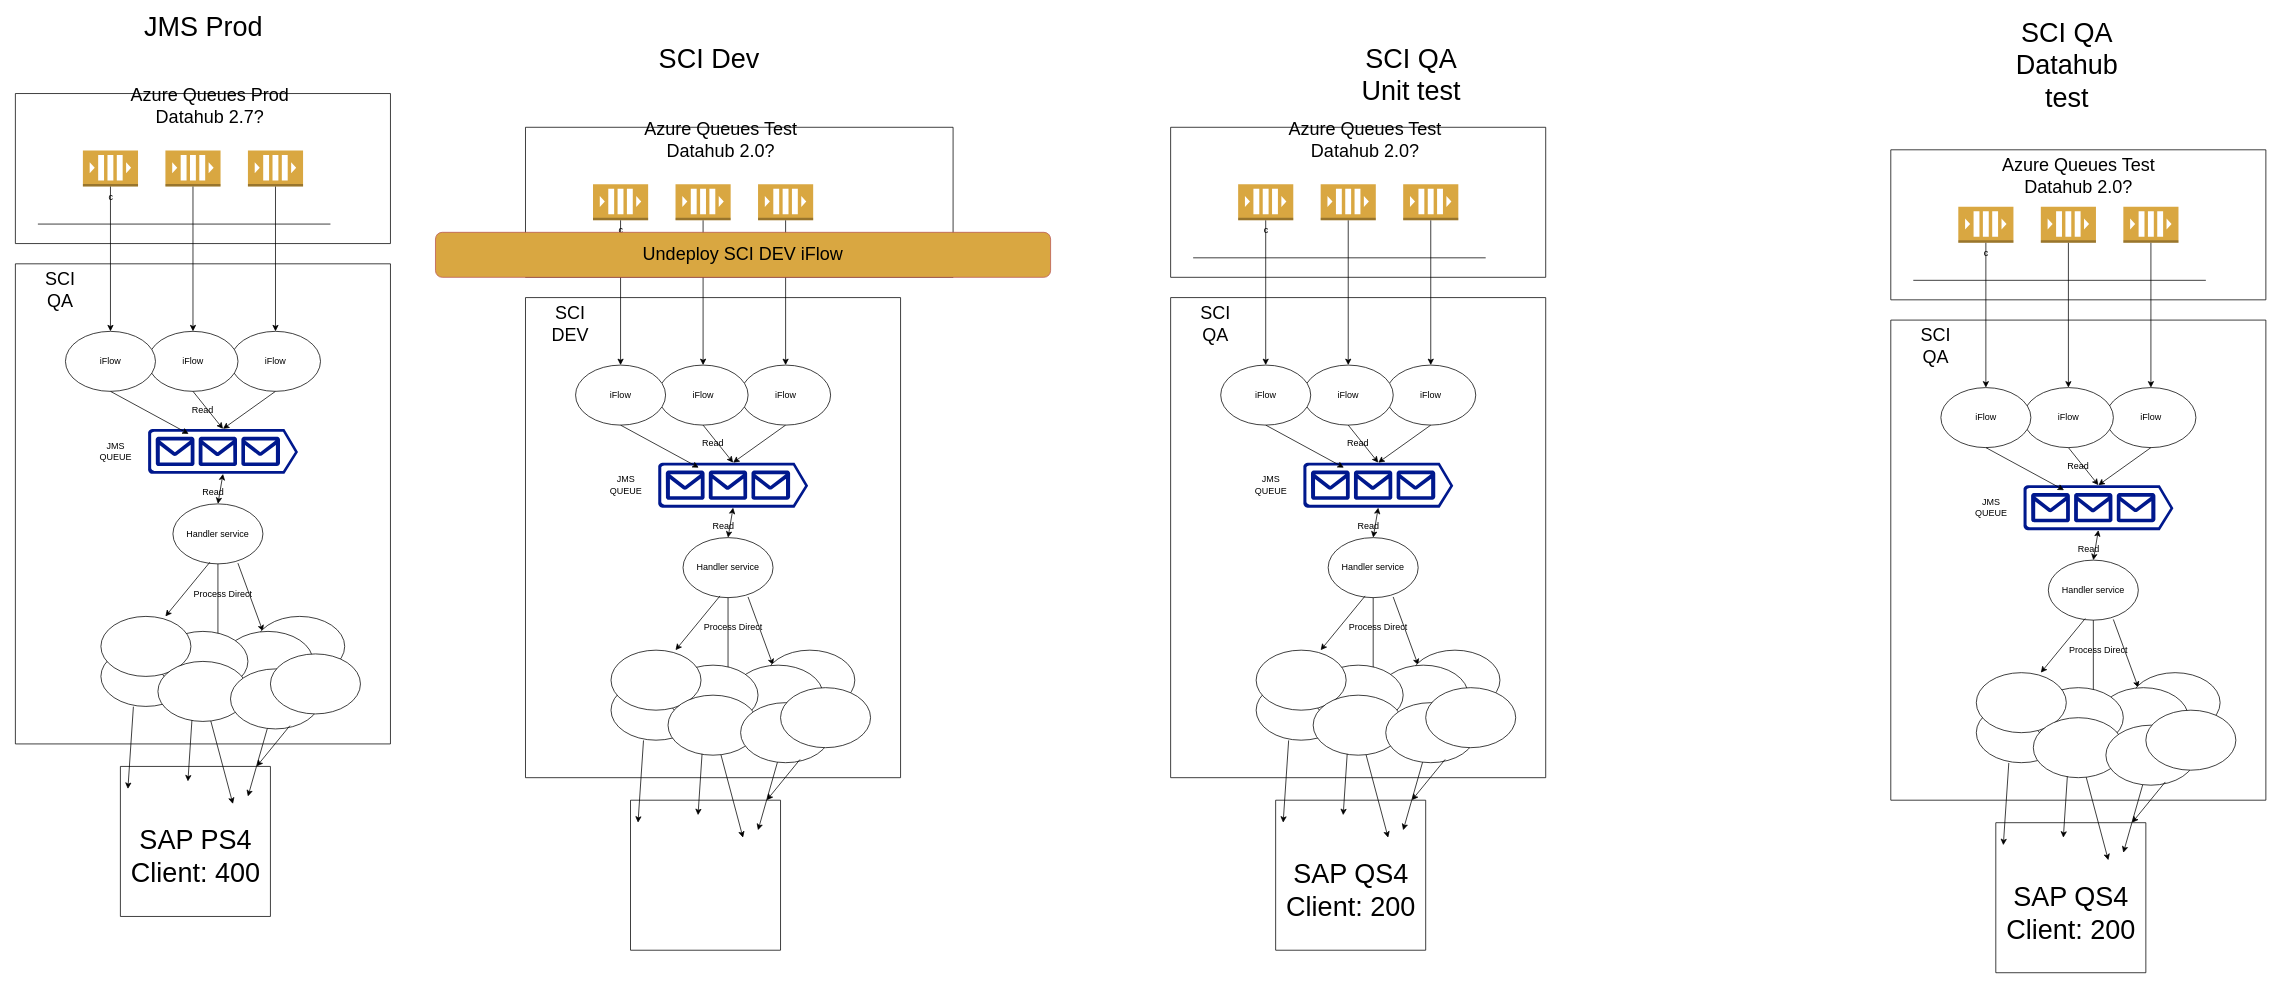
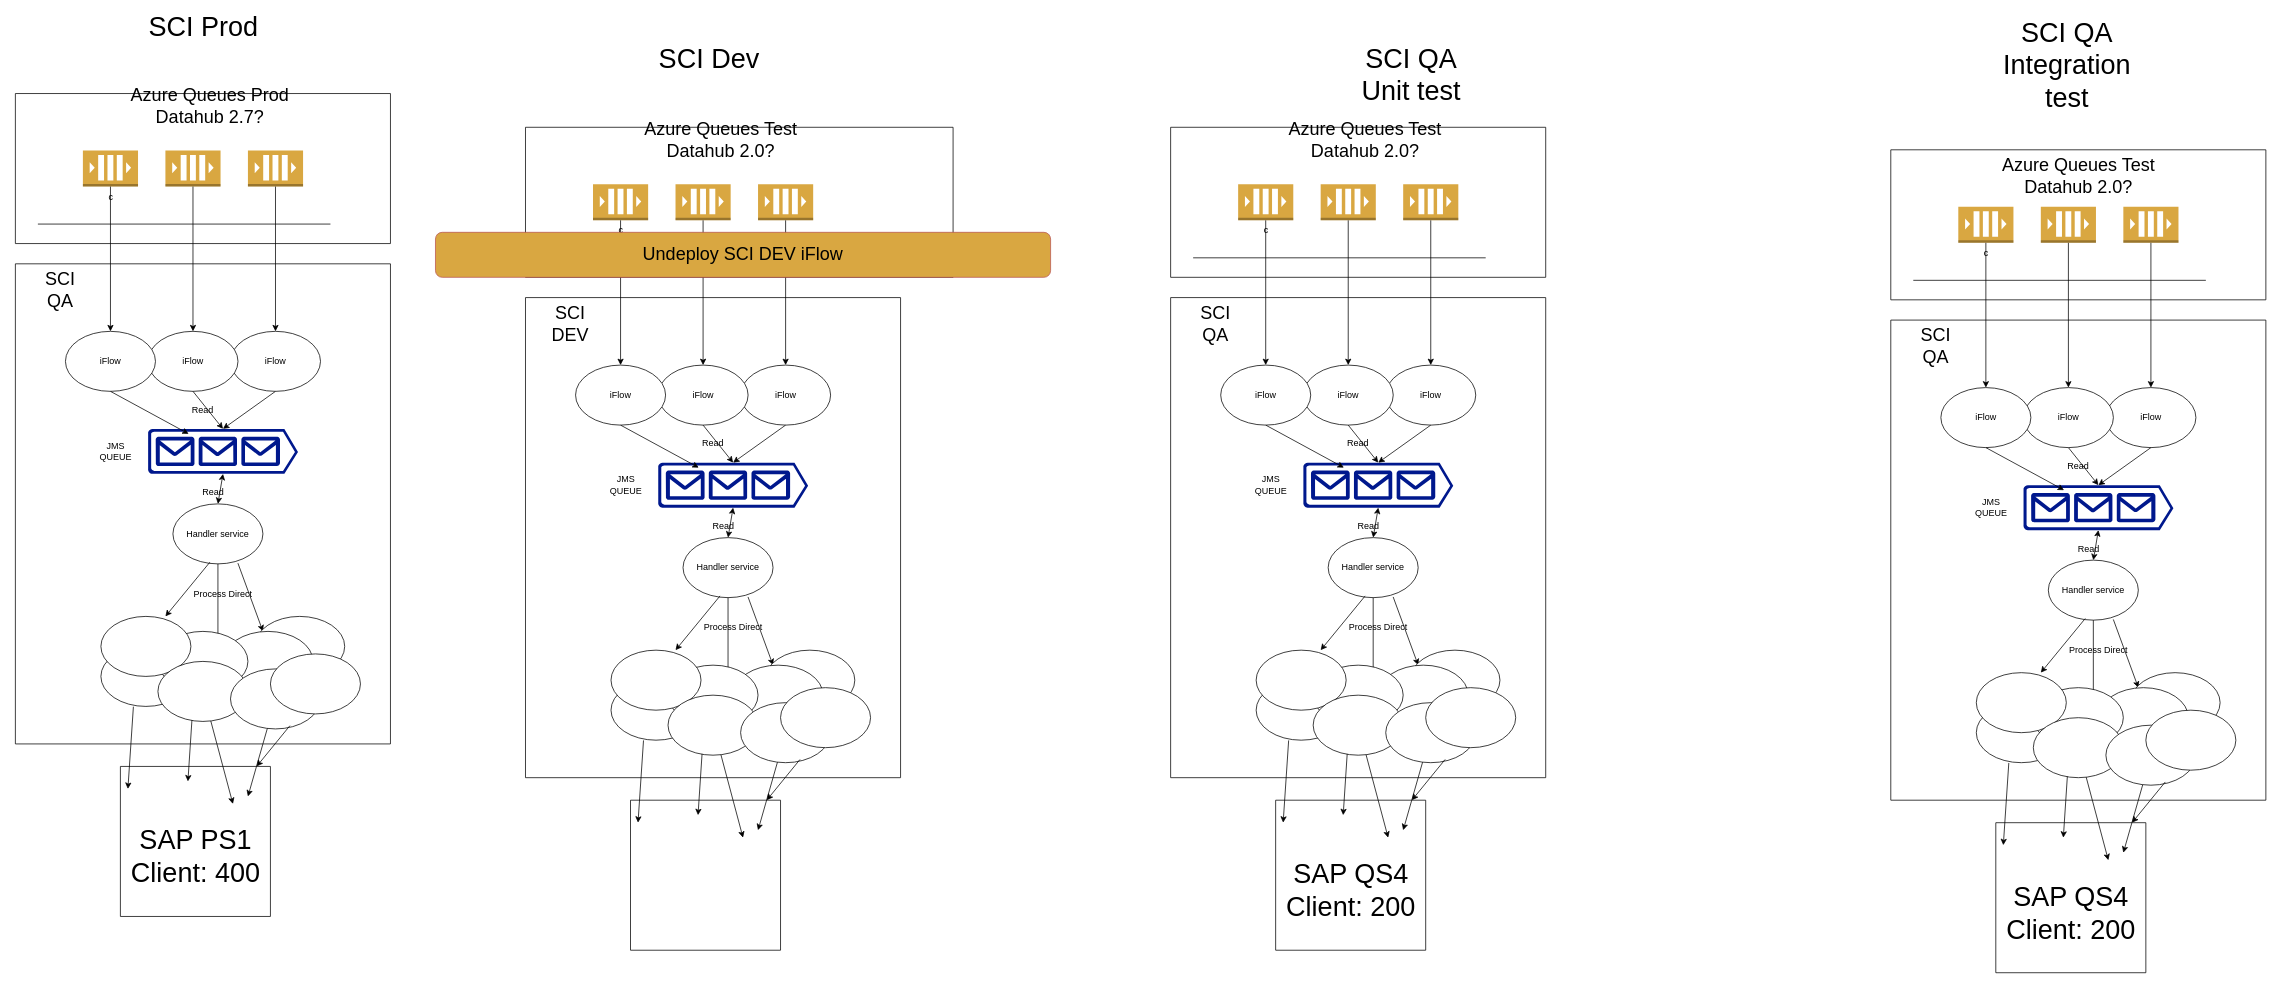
node "JMS Prod": label "JMS Prod" -> "SCI Prod"
node "SCI QA Datahub test": label "SCI QA Datahub test" -> "SCI QA Integration test"
node "SAP PS4 Client: 400": label "SAP PS4 Client: 400" -> "SAP PS1 Client: 400"
